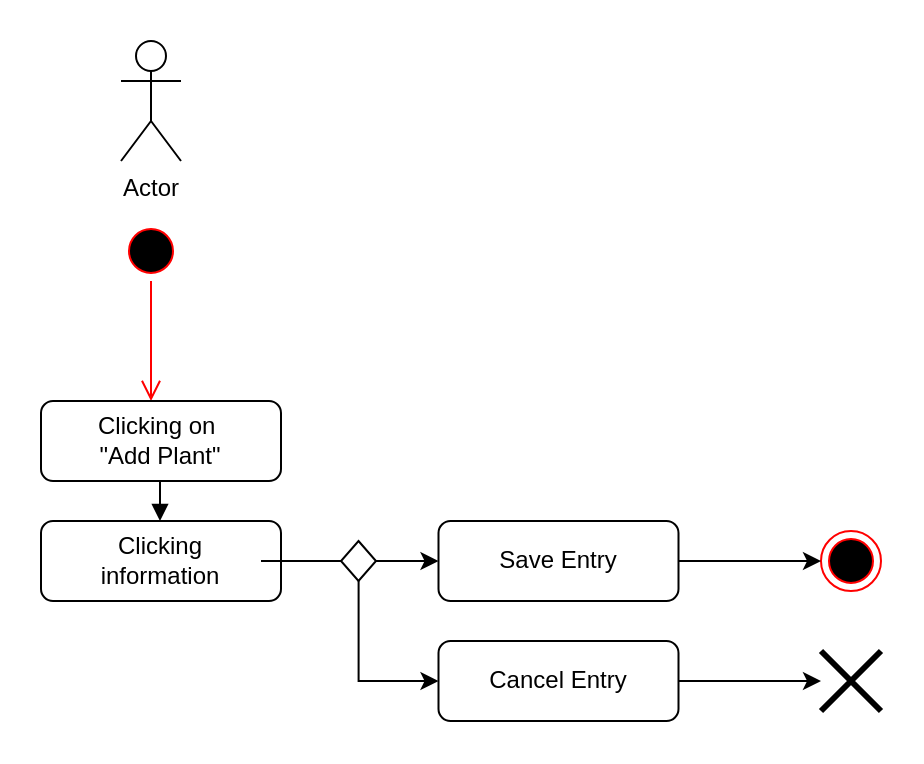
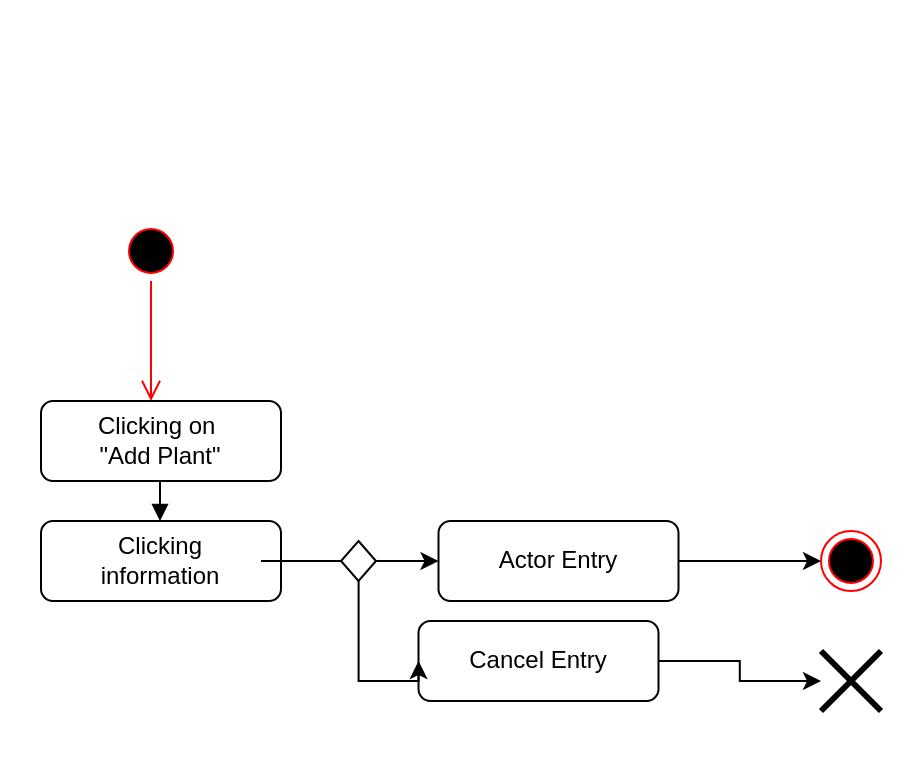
node "Actor": removed
node "Save Entry": label "Save Entry" -> "Actor Entry"
node "Cancel Entry": moved (559, 681) -> (539, 661)
